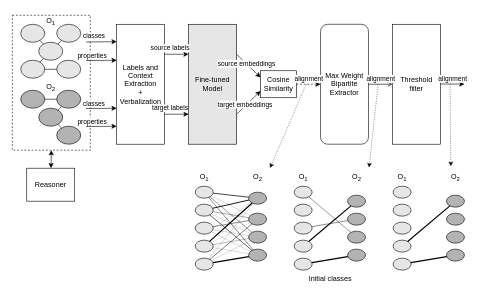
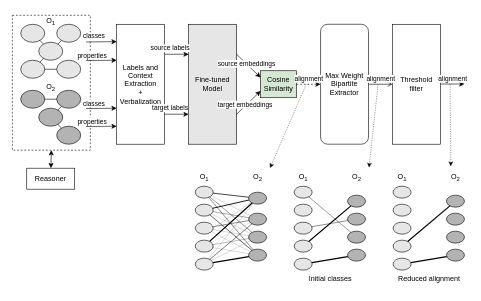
node "Cosine Similarity": fillcolor #ffffff -> #d5e8d4
node "Reasoner": size 48x33 -> 48x21
node "Reduced alignment": added
